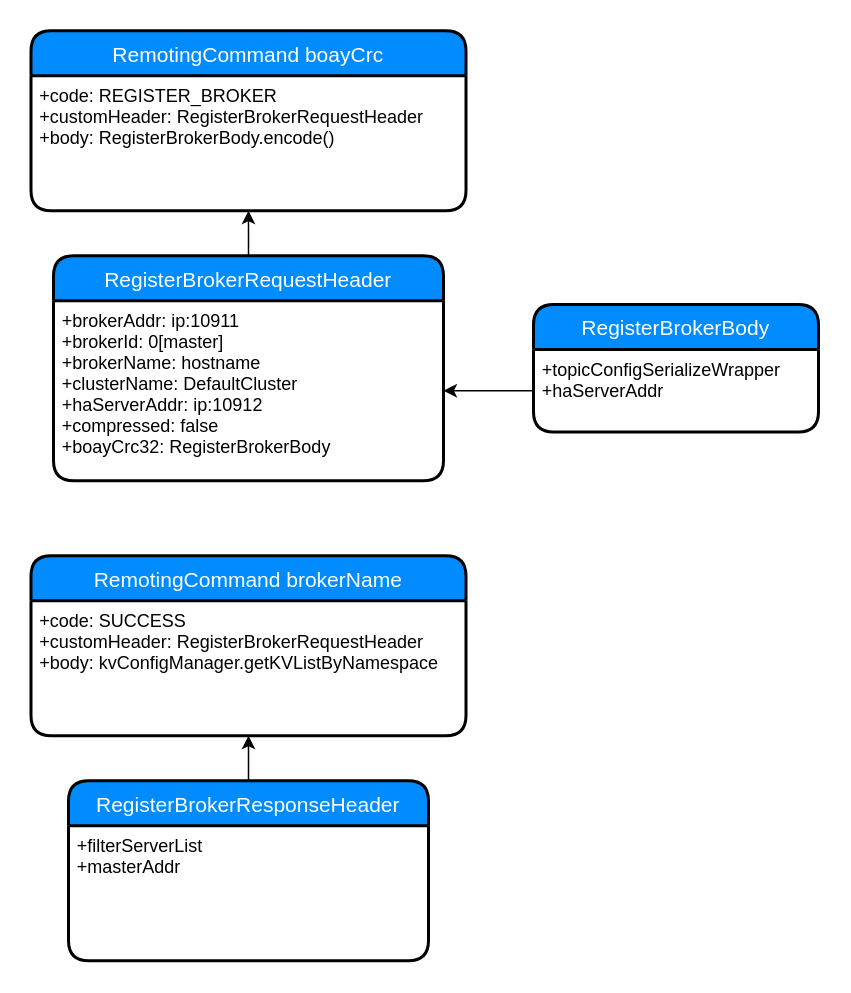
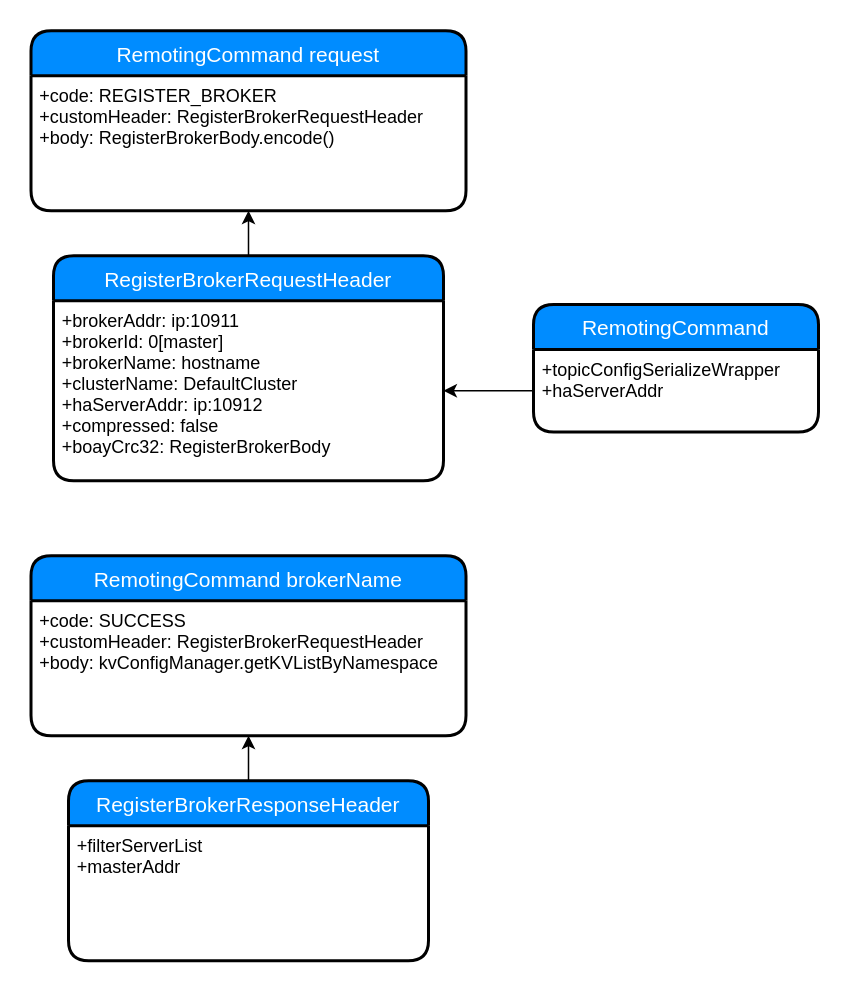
node "RemotingCommand boayCrc": label "RemotingCommand boayCrc" -> "RemotingCommand request"
node "RegisterBrokerBody": label "RegisterBrokerBody" -> "RemotingCommand"
